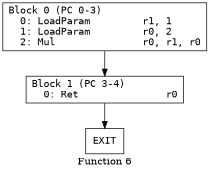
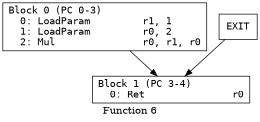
edge "Block 1 (PC 3-4) 0: Ret               r0" -> "EXIT": reversed
